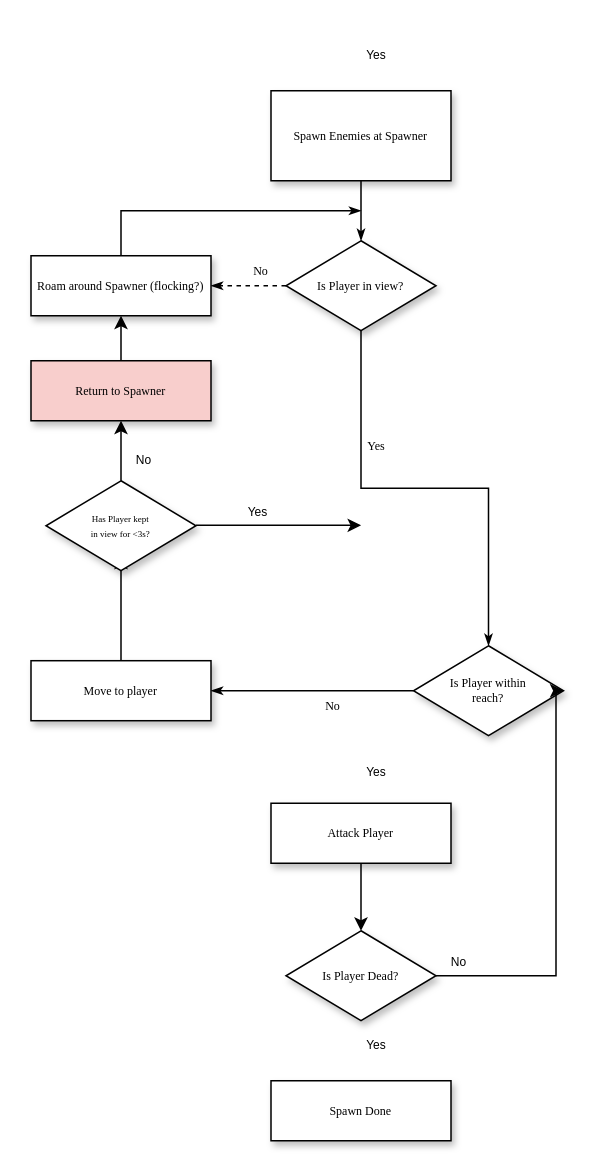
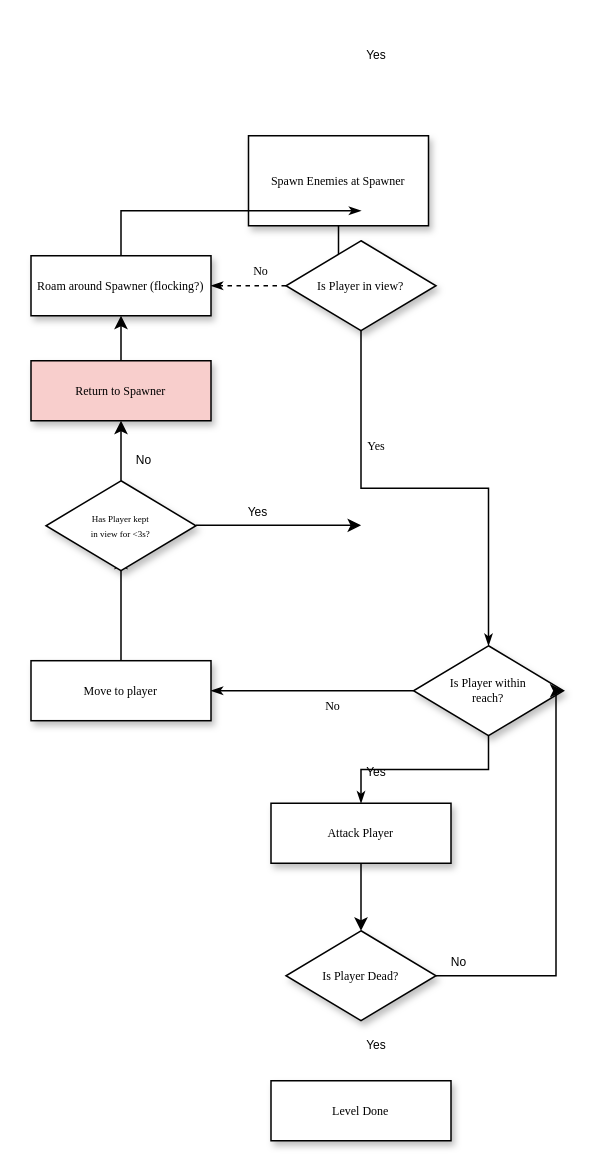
node "Spawn Enemies at Spawner": moved (361, 136) -> (338, 181)
edge "Is Player within reach?" -> "Attack Player": added
node "Spawn Done": label "Spawn Done" -> "Level Done"
